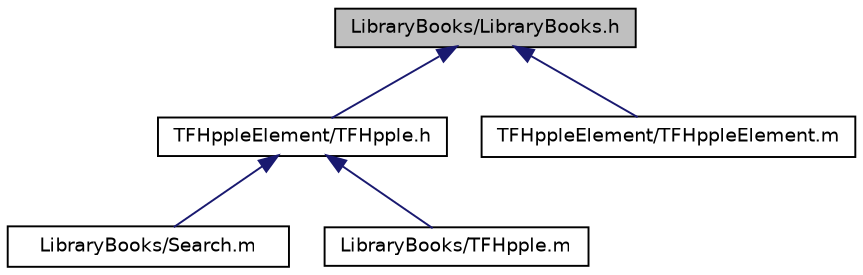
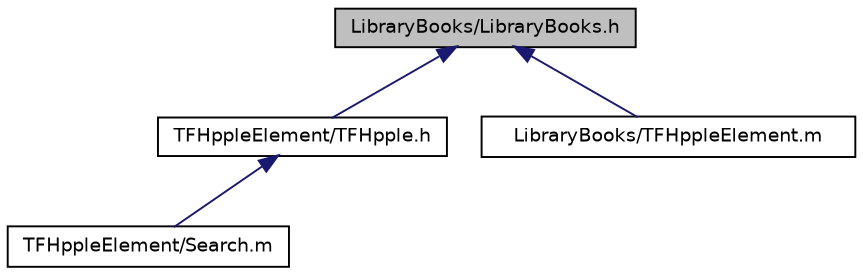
node "TFHppleElement/TFHppleElement.m": label "TFHppleElement/TFHppleElement.m" -> "LibraryBooks/TFHppleElement.m"
node "LibraryBooks/Search.m": label "LibraryBooks/Search.m" -> "TFHppleElement/Search.m"
node "LibraryBooks/TFHpple.m": removed
